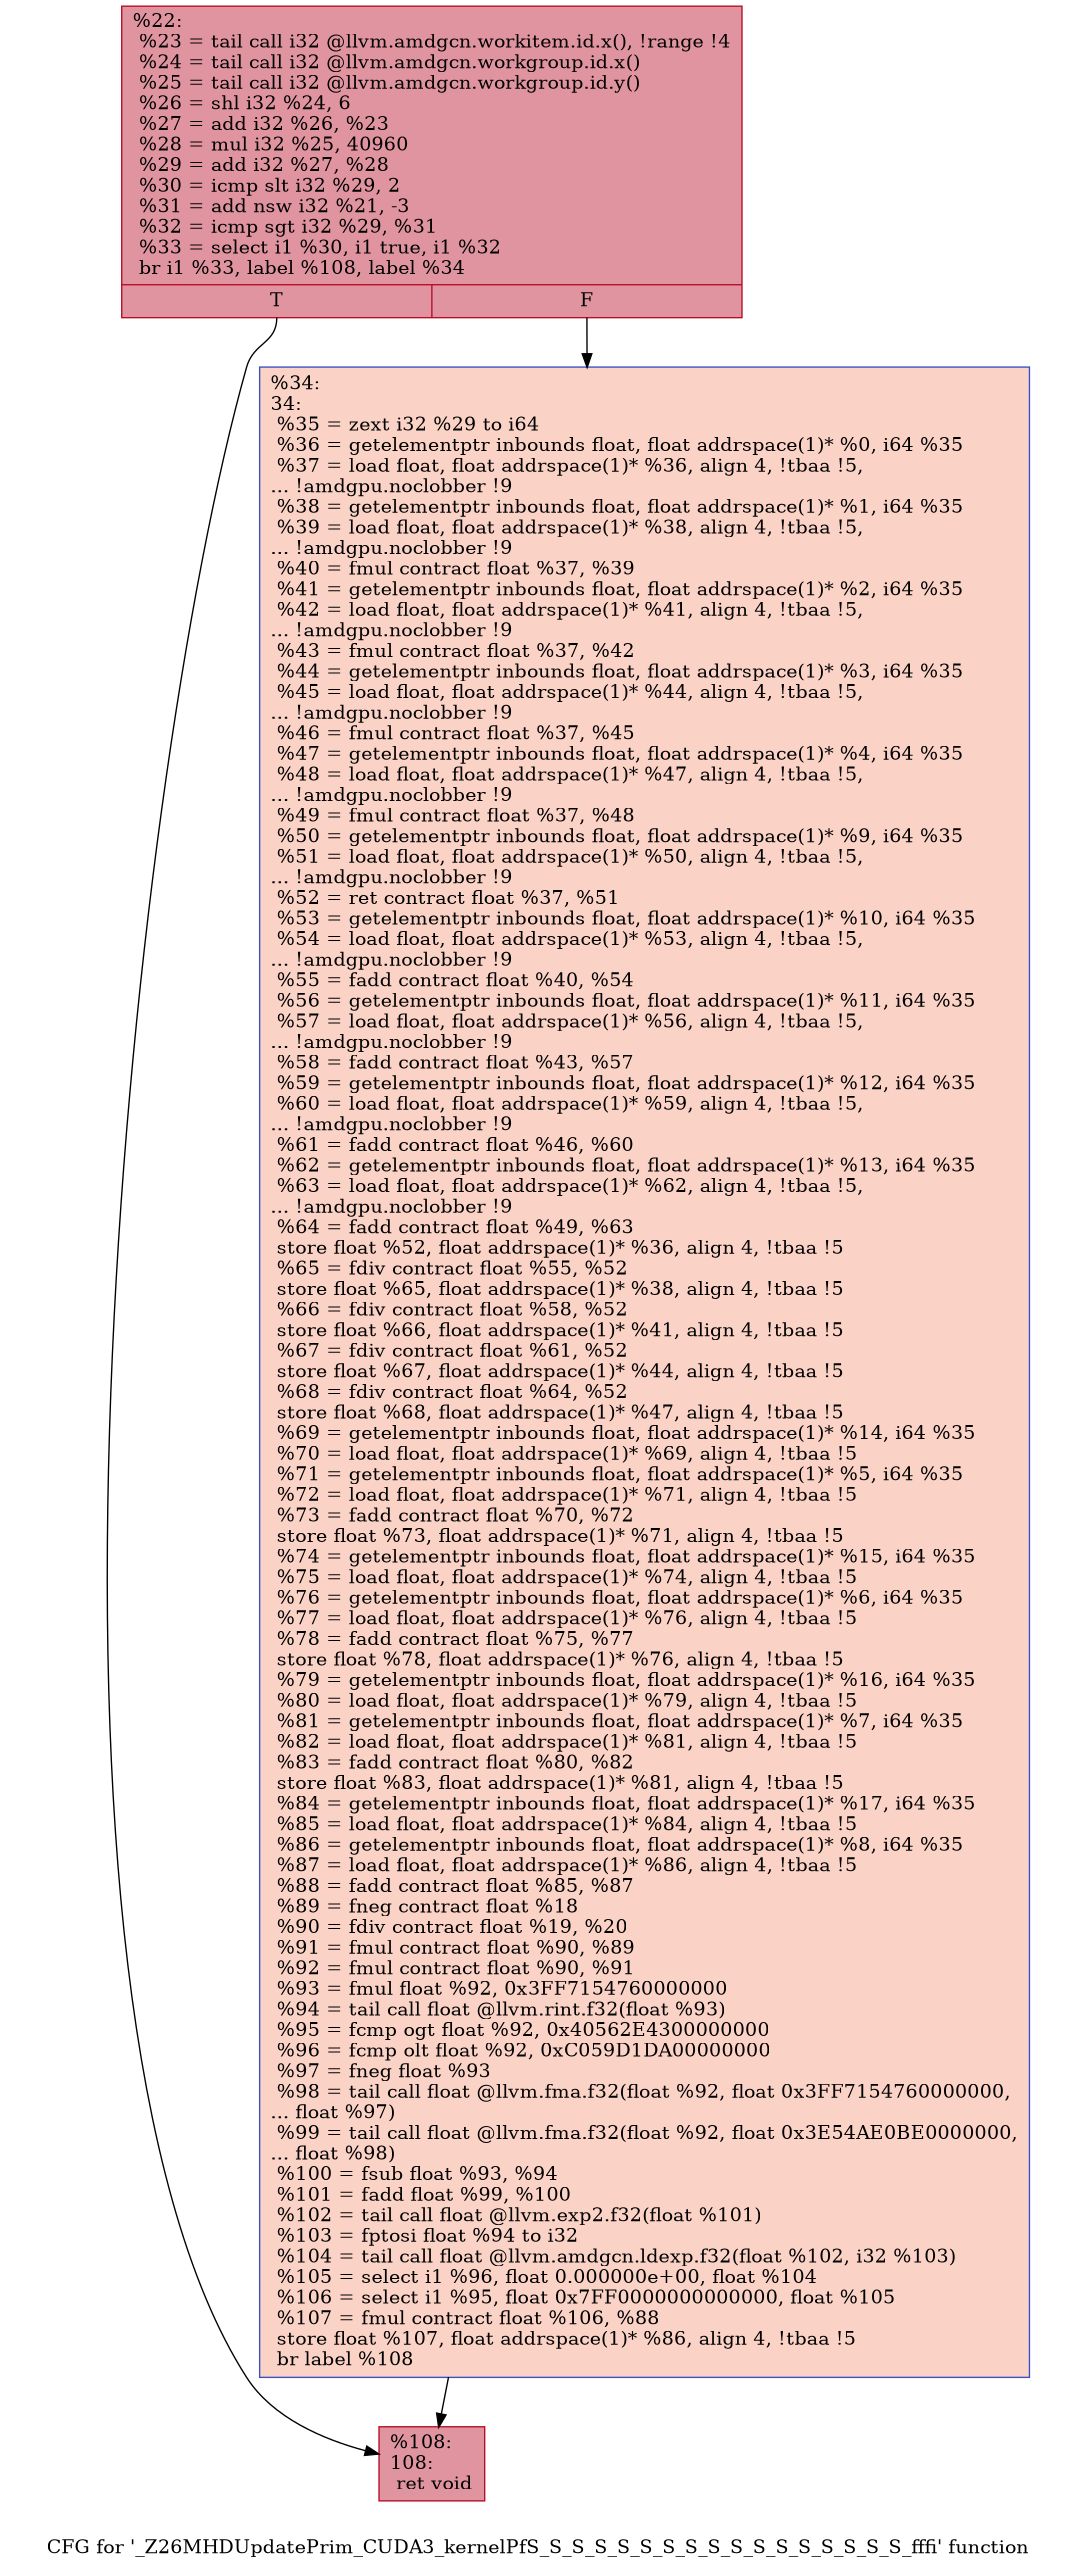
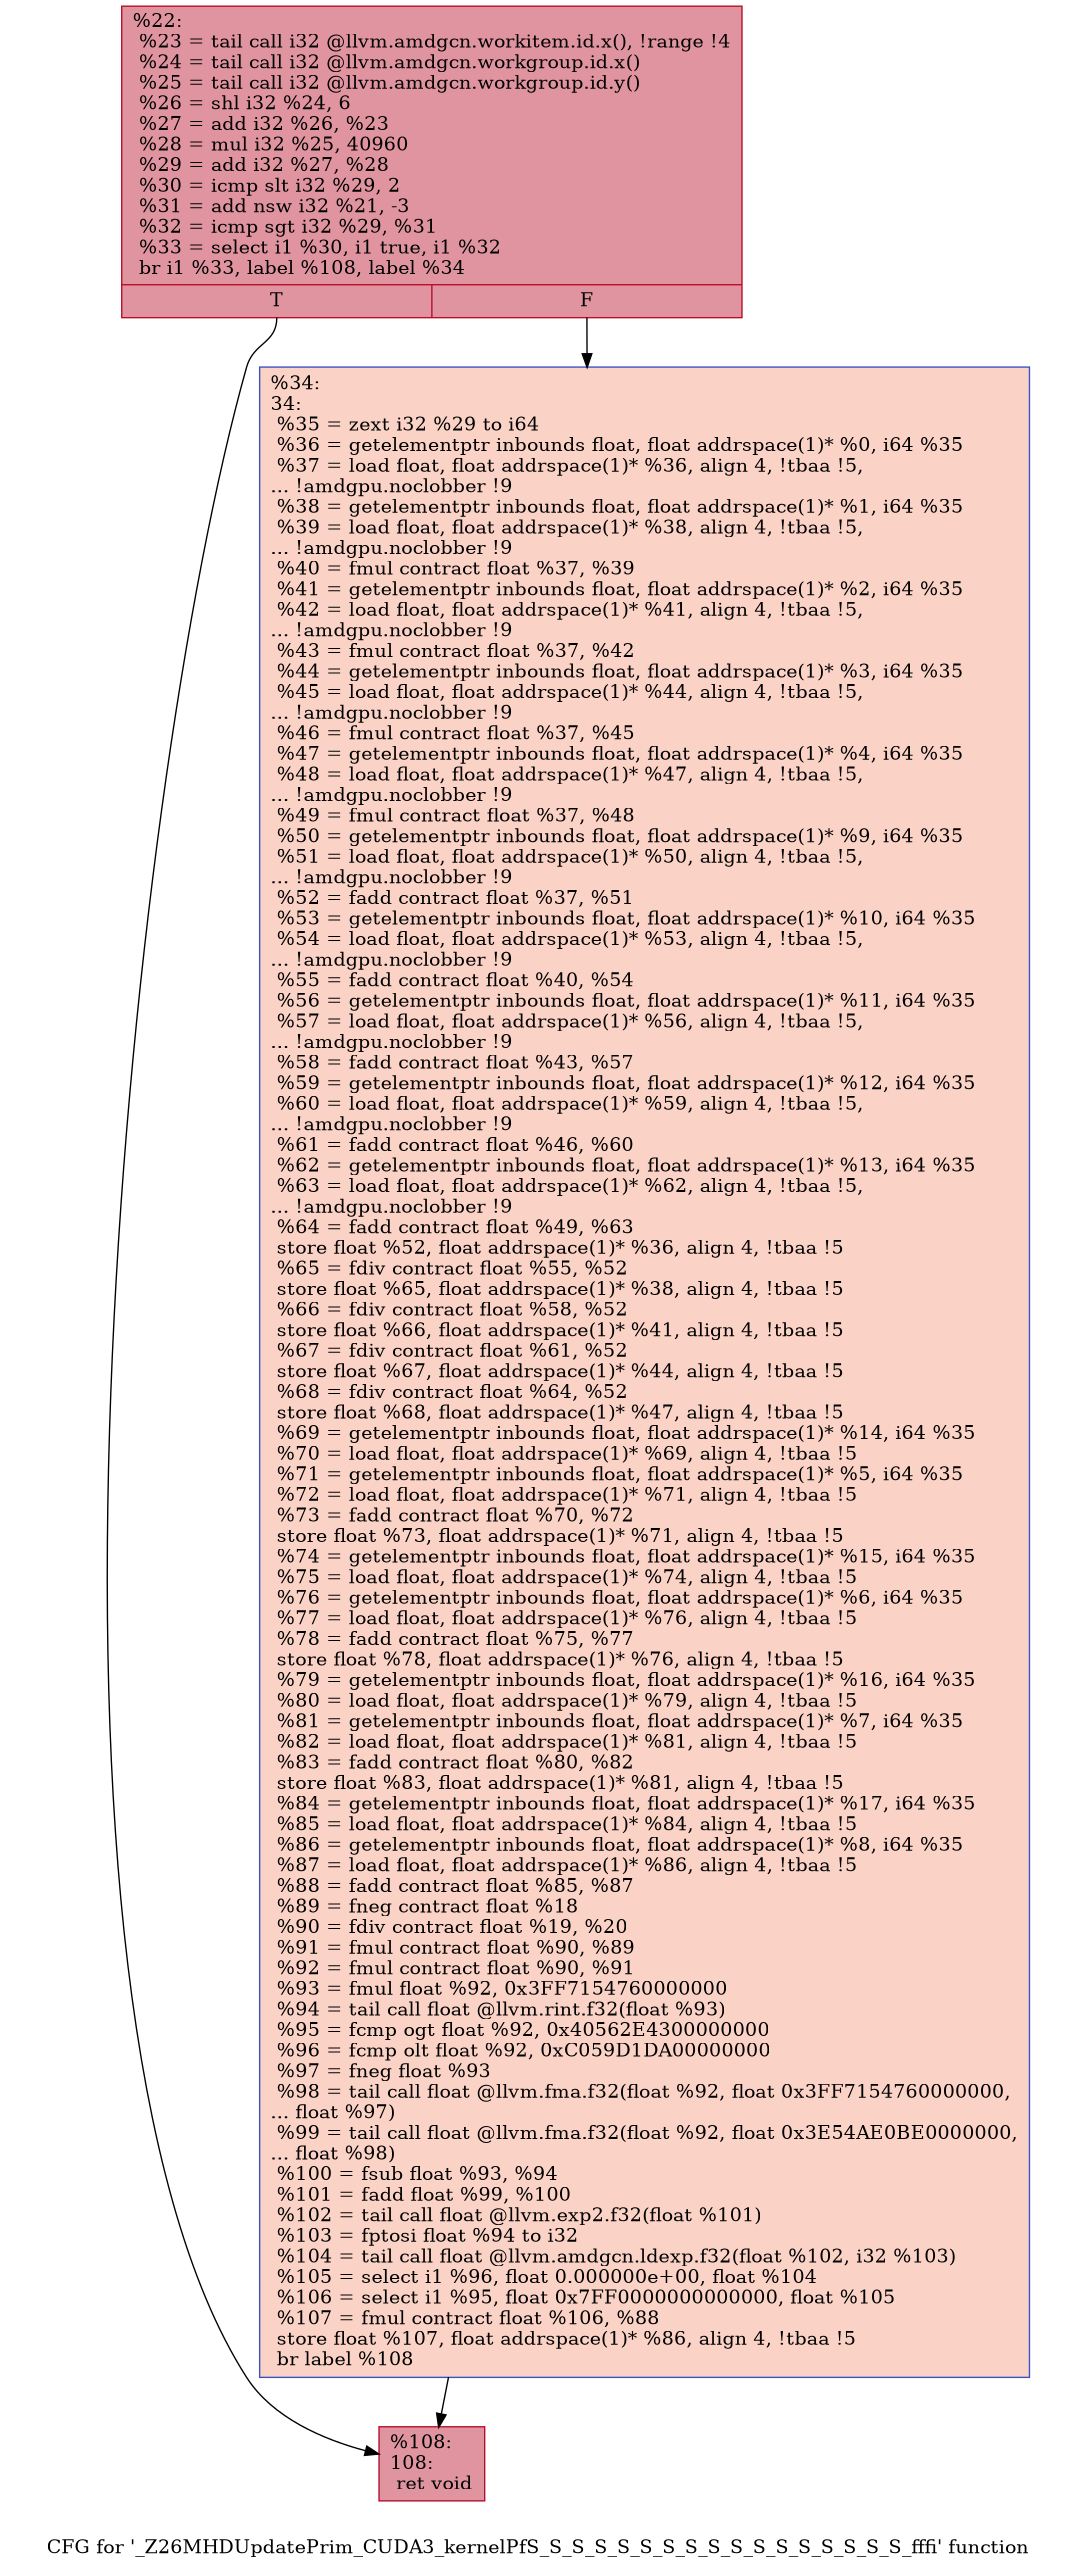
node "%34:": text "%52 = ret contract float %37, %51" -> "%52 = fadd contract float %37, %51"
